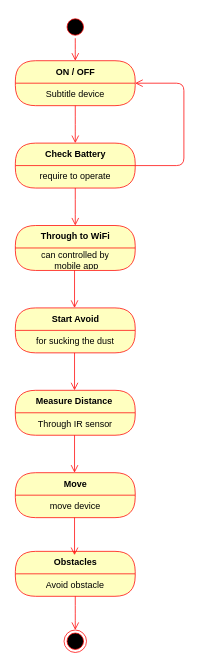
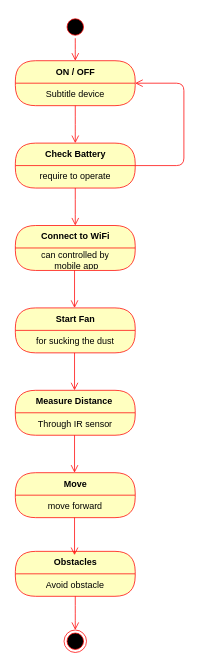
node "Through to WiFi": label "Through to WiFi" -> "Connect to WiFi"
node "Start Avoid": label "Start Avoid" -> "Start Fan"
node "move device": label "move device" -> "move forward"
